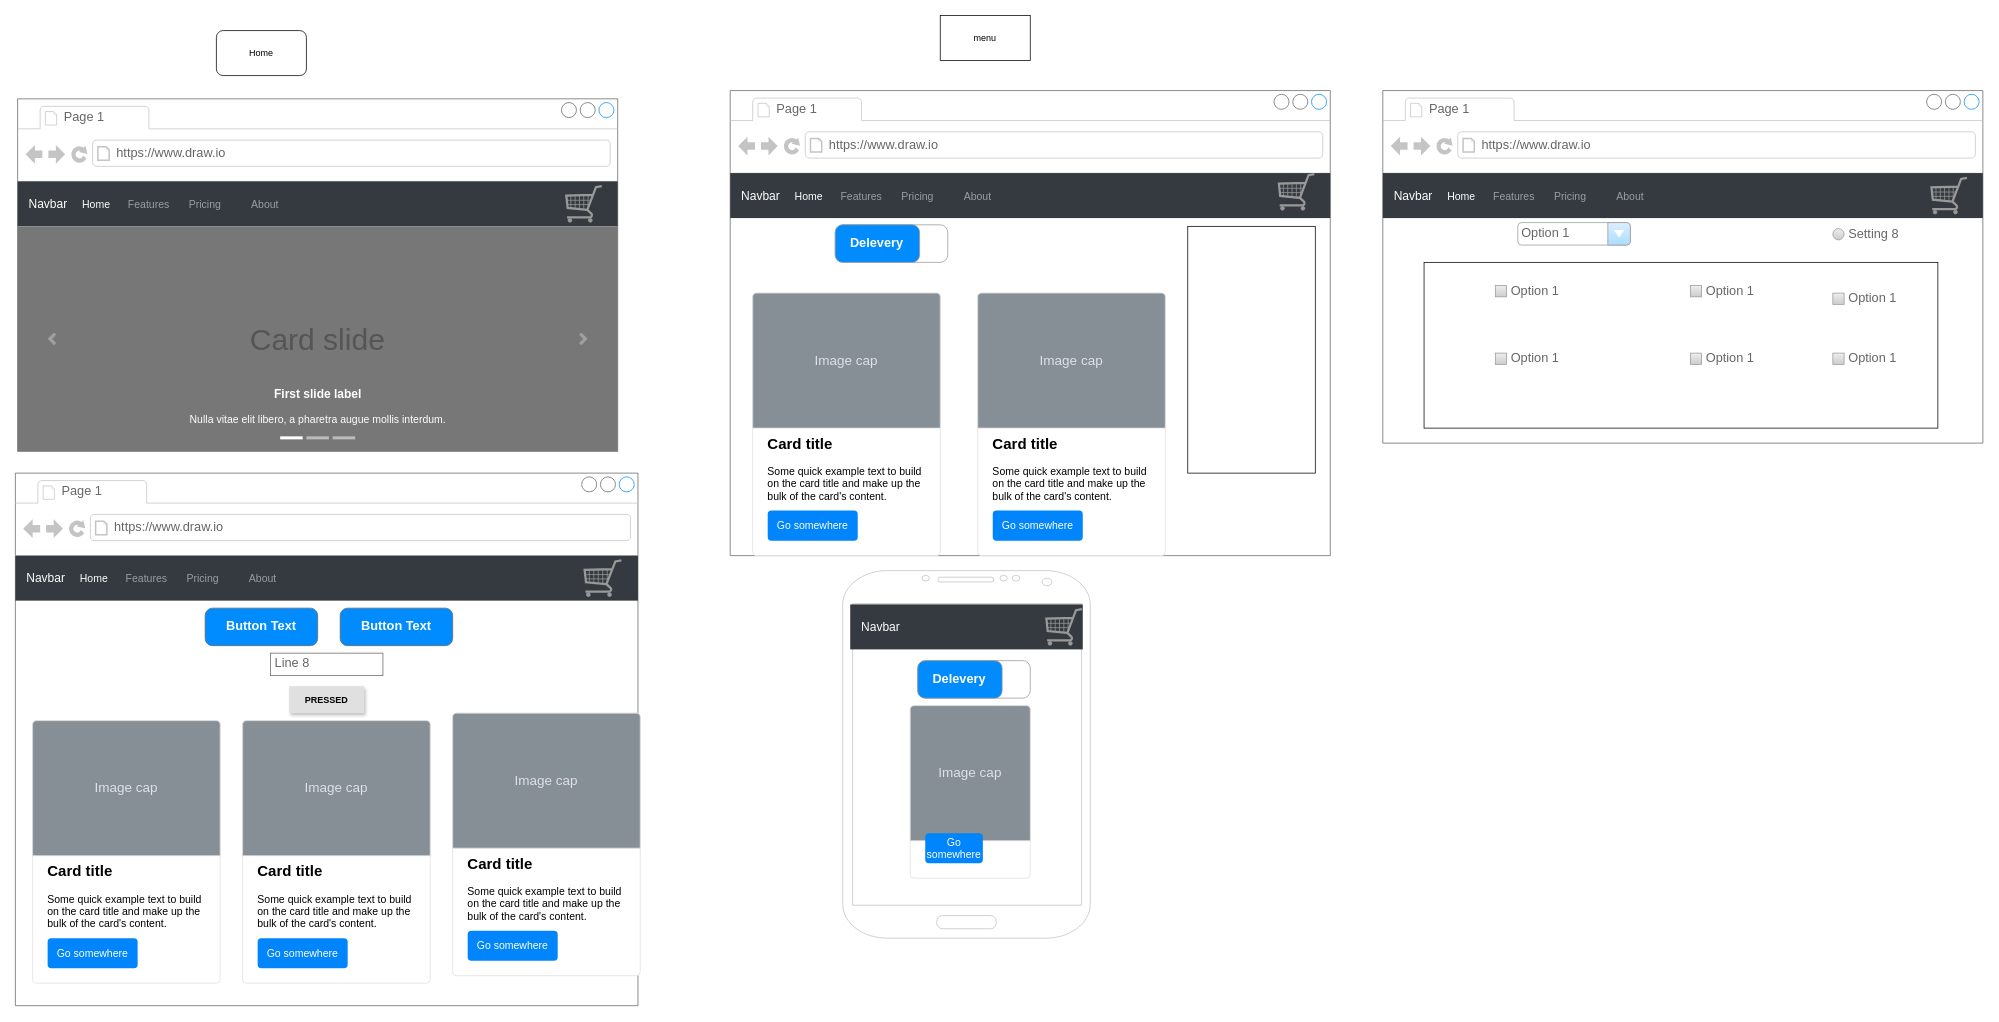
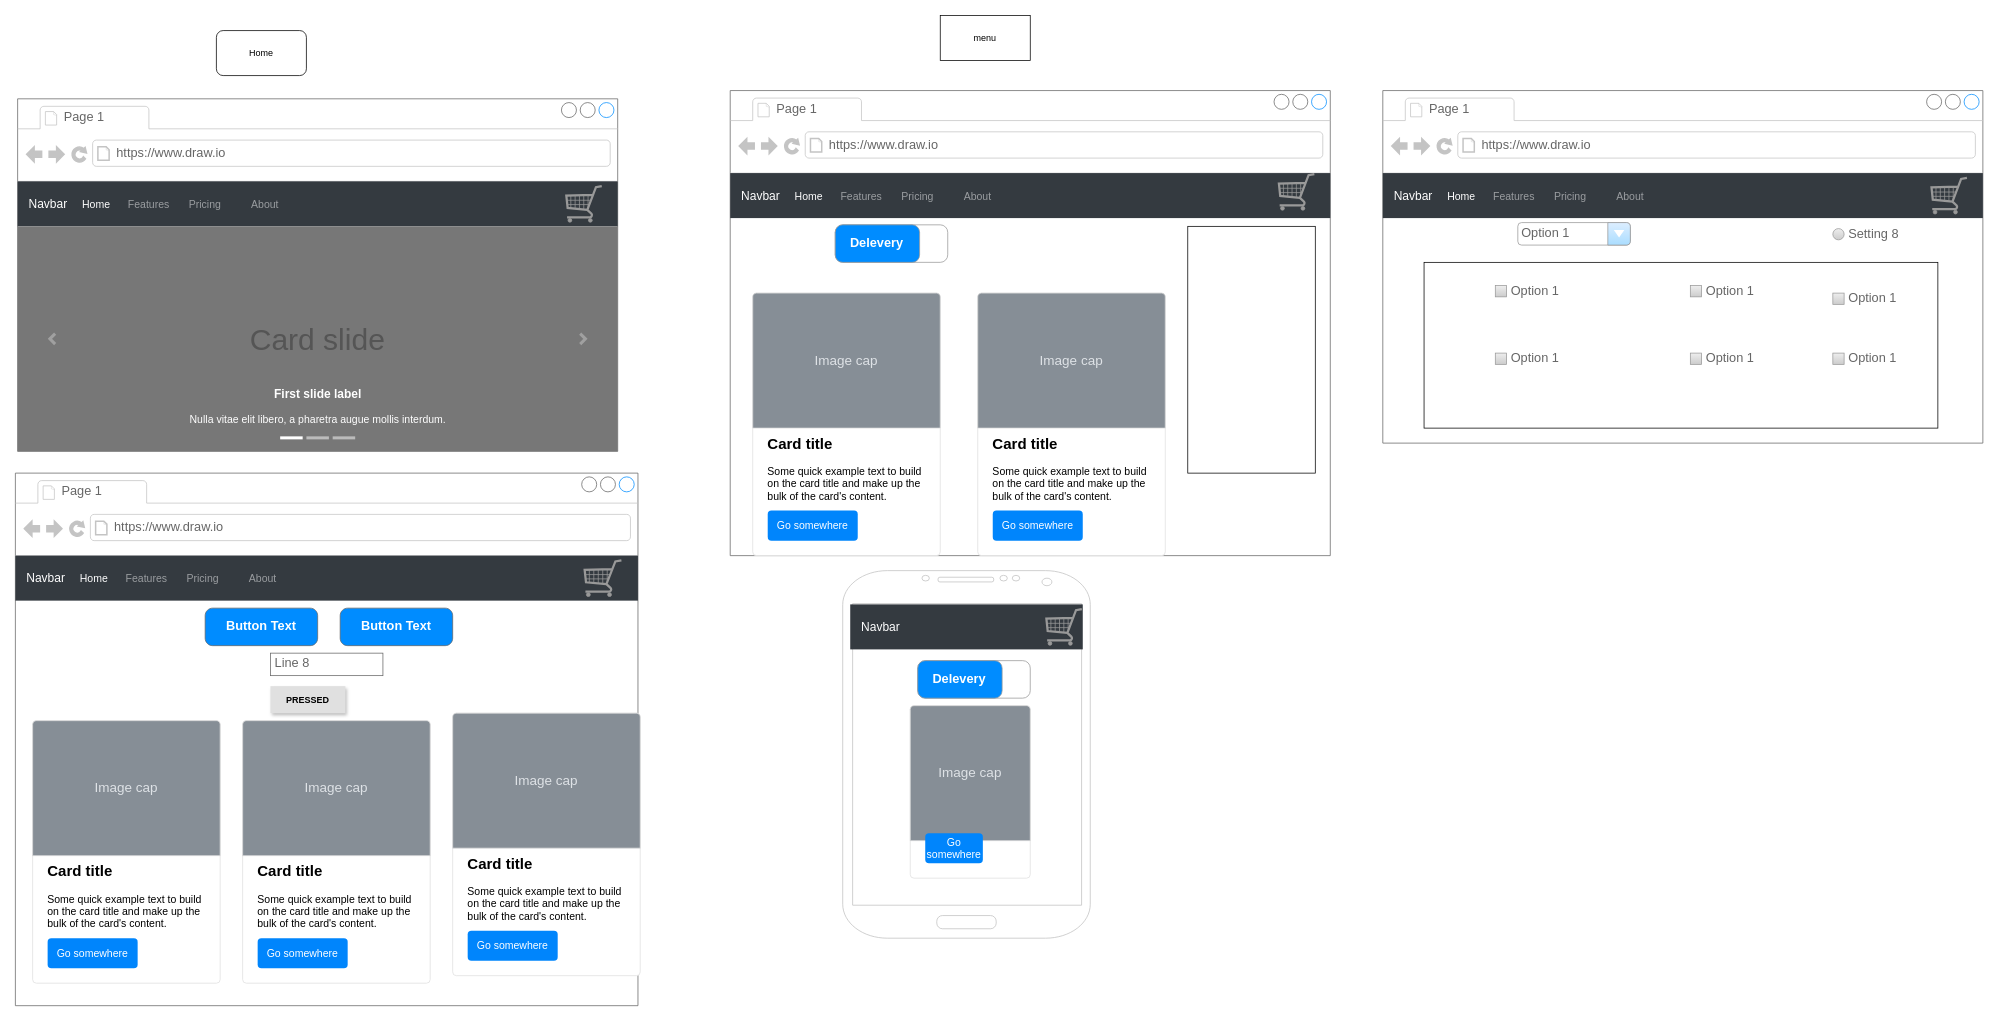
node "PRESSED": moved (327, 699) -> (308, 699)
